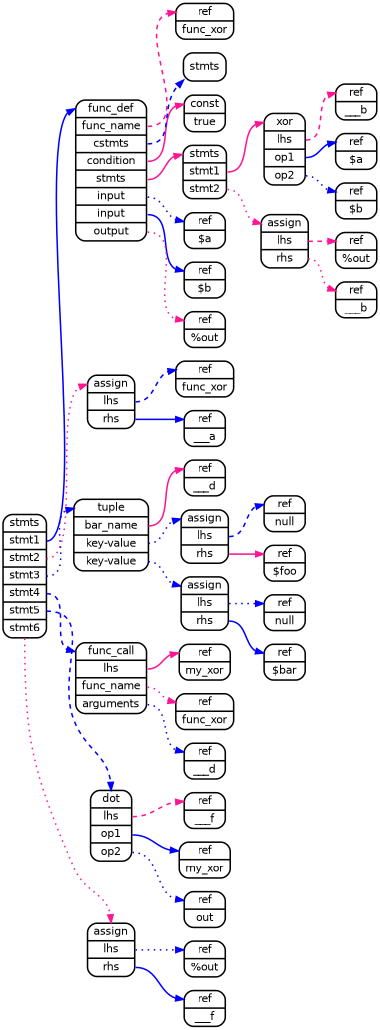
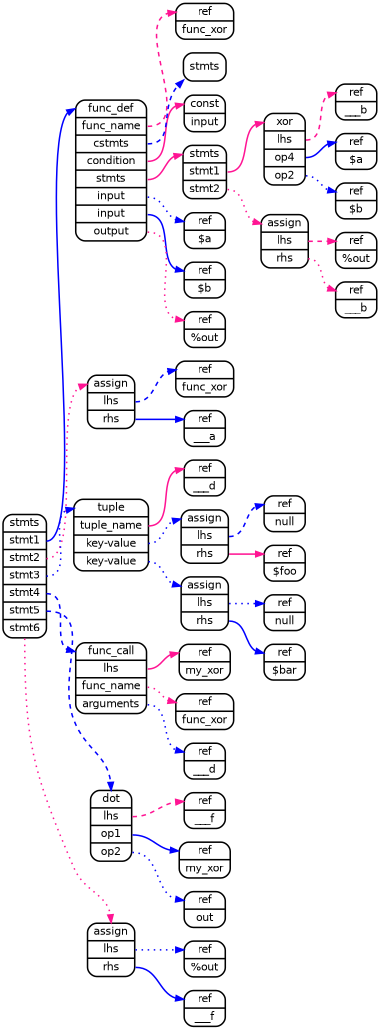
node "const": text "true" -> "input"
node "xor": text "op1" -> "op4"
node "tuple": text "bar_name" -> "tuple_name"
